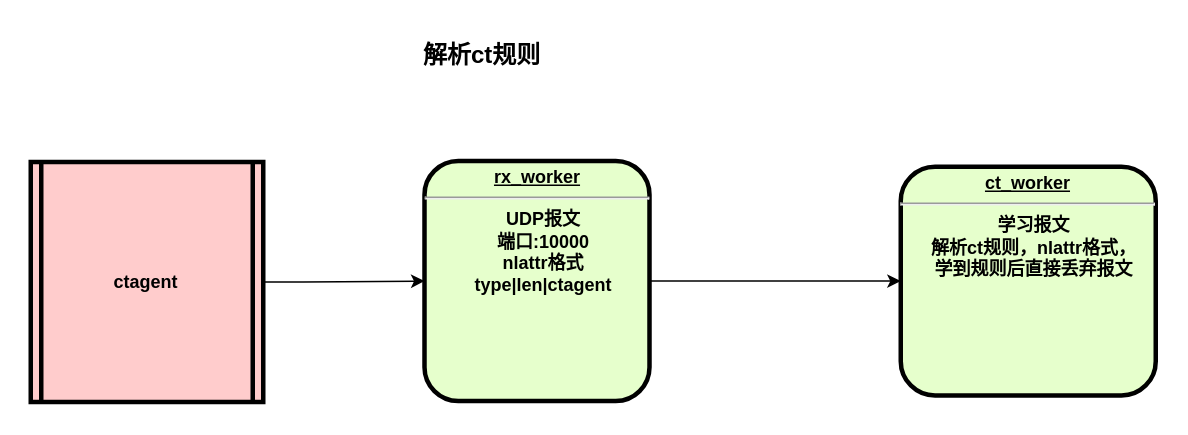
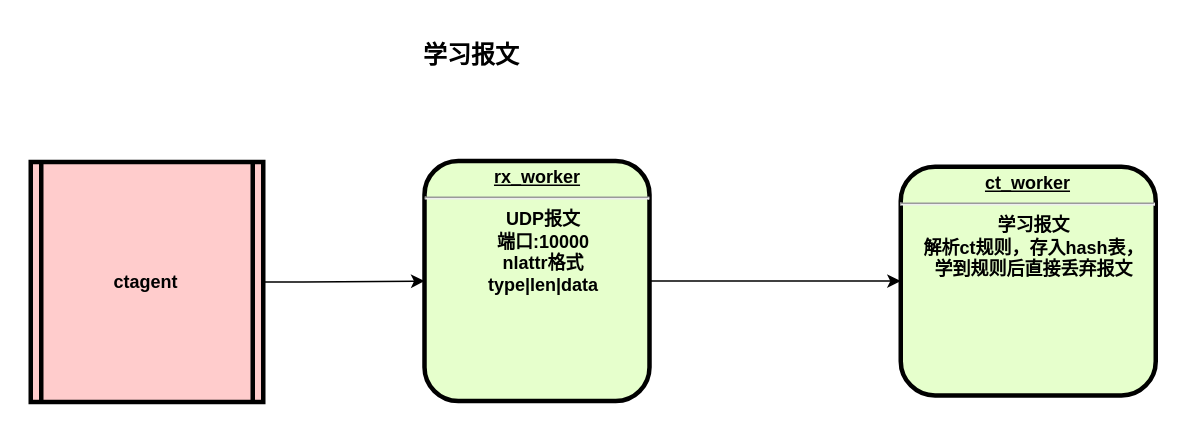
node "解析ct规则": label "解析ct规则" -> "学习报文"
node "rx_worker UDP报文 端口:10000 nlattr格式 type|len|ctagent": label "rx_worker UDP报文 端口:10000 nlattr格式 type|len|ctagent" -> "rx_worker UDP报文 端口:10000 nlattr格式 type|len|data"
node "ct_worker 学习报文 解析ct规则，nlattr格式， 学到规则后直接丢弃报文": label "ct_worker 学习报文 解析ct规则，nlattr格式， 学到规则后直接丢弃报文" -> "ct_worker 学习报文 解析ct规则，存入hash表， 学到规则后直接丢弃报文"
